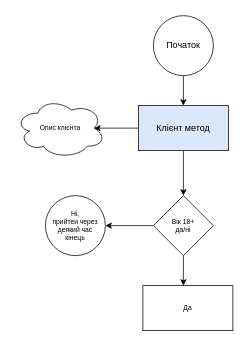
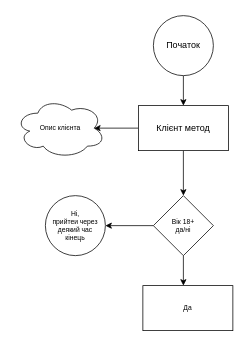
node "Клієнт метод": fillcolor #dae8fc -> #ffffff
